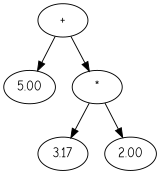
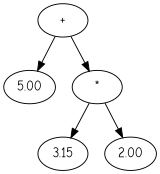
node "3.17": label "3.17" -> "3.15"
